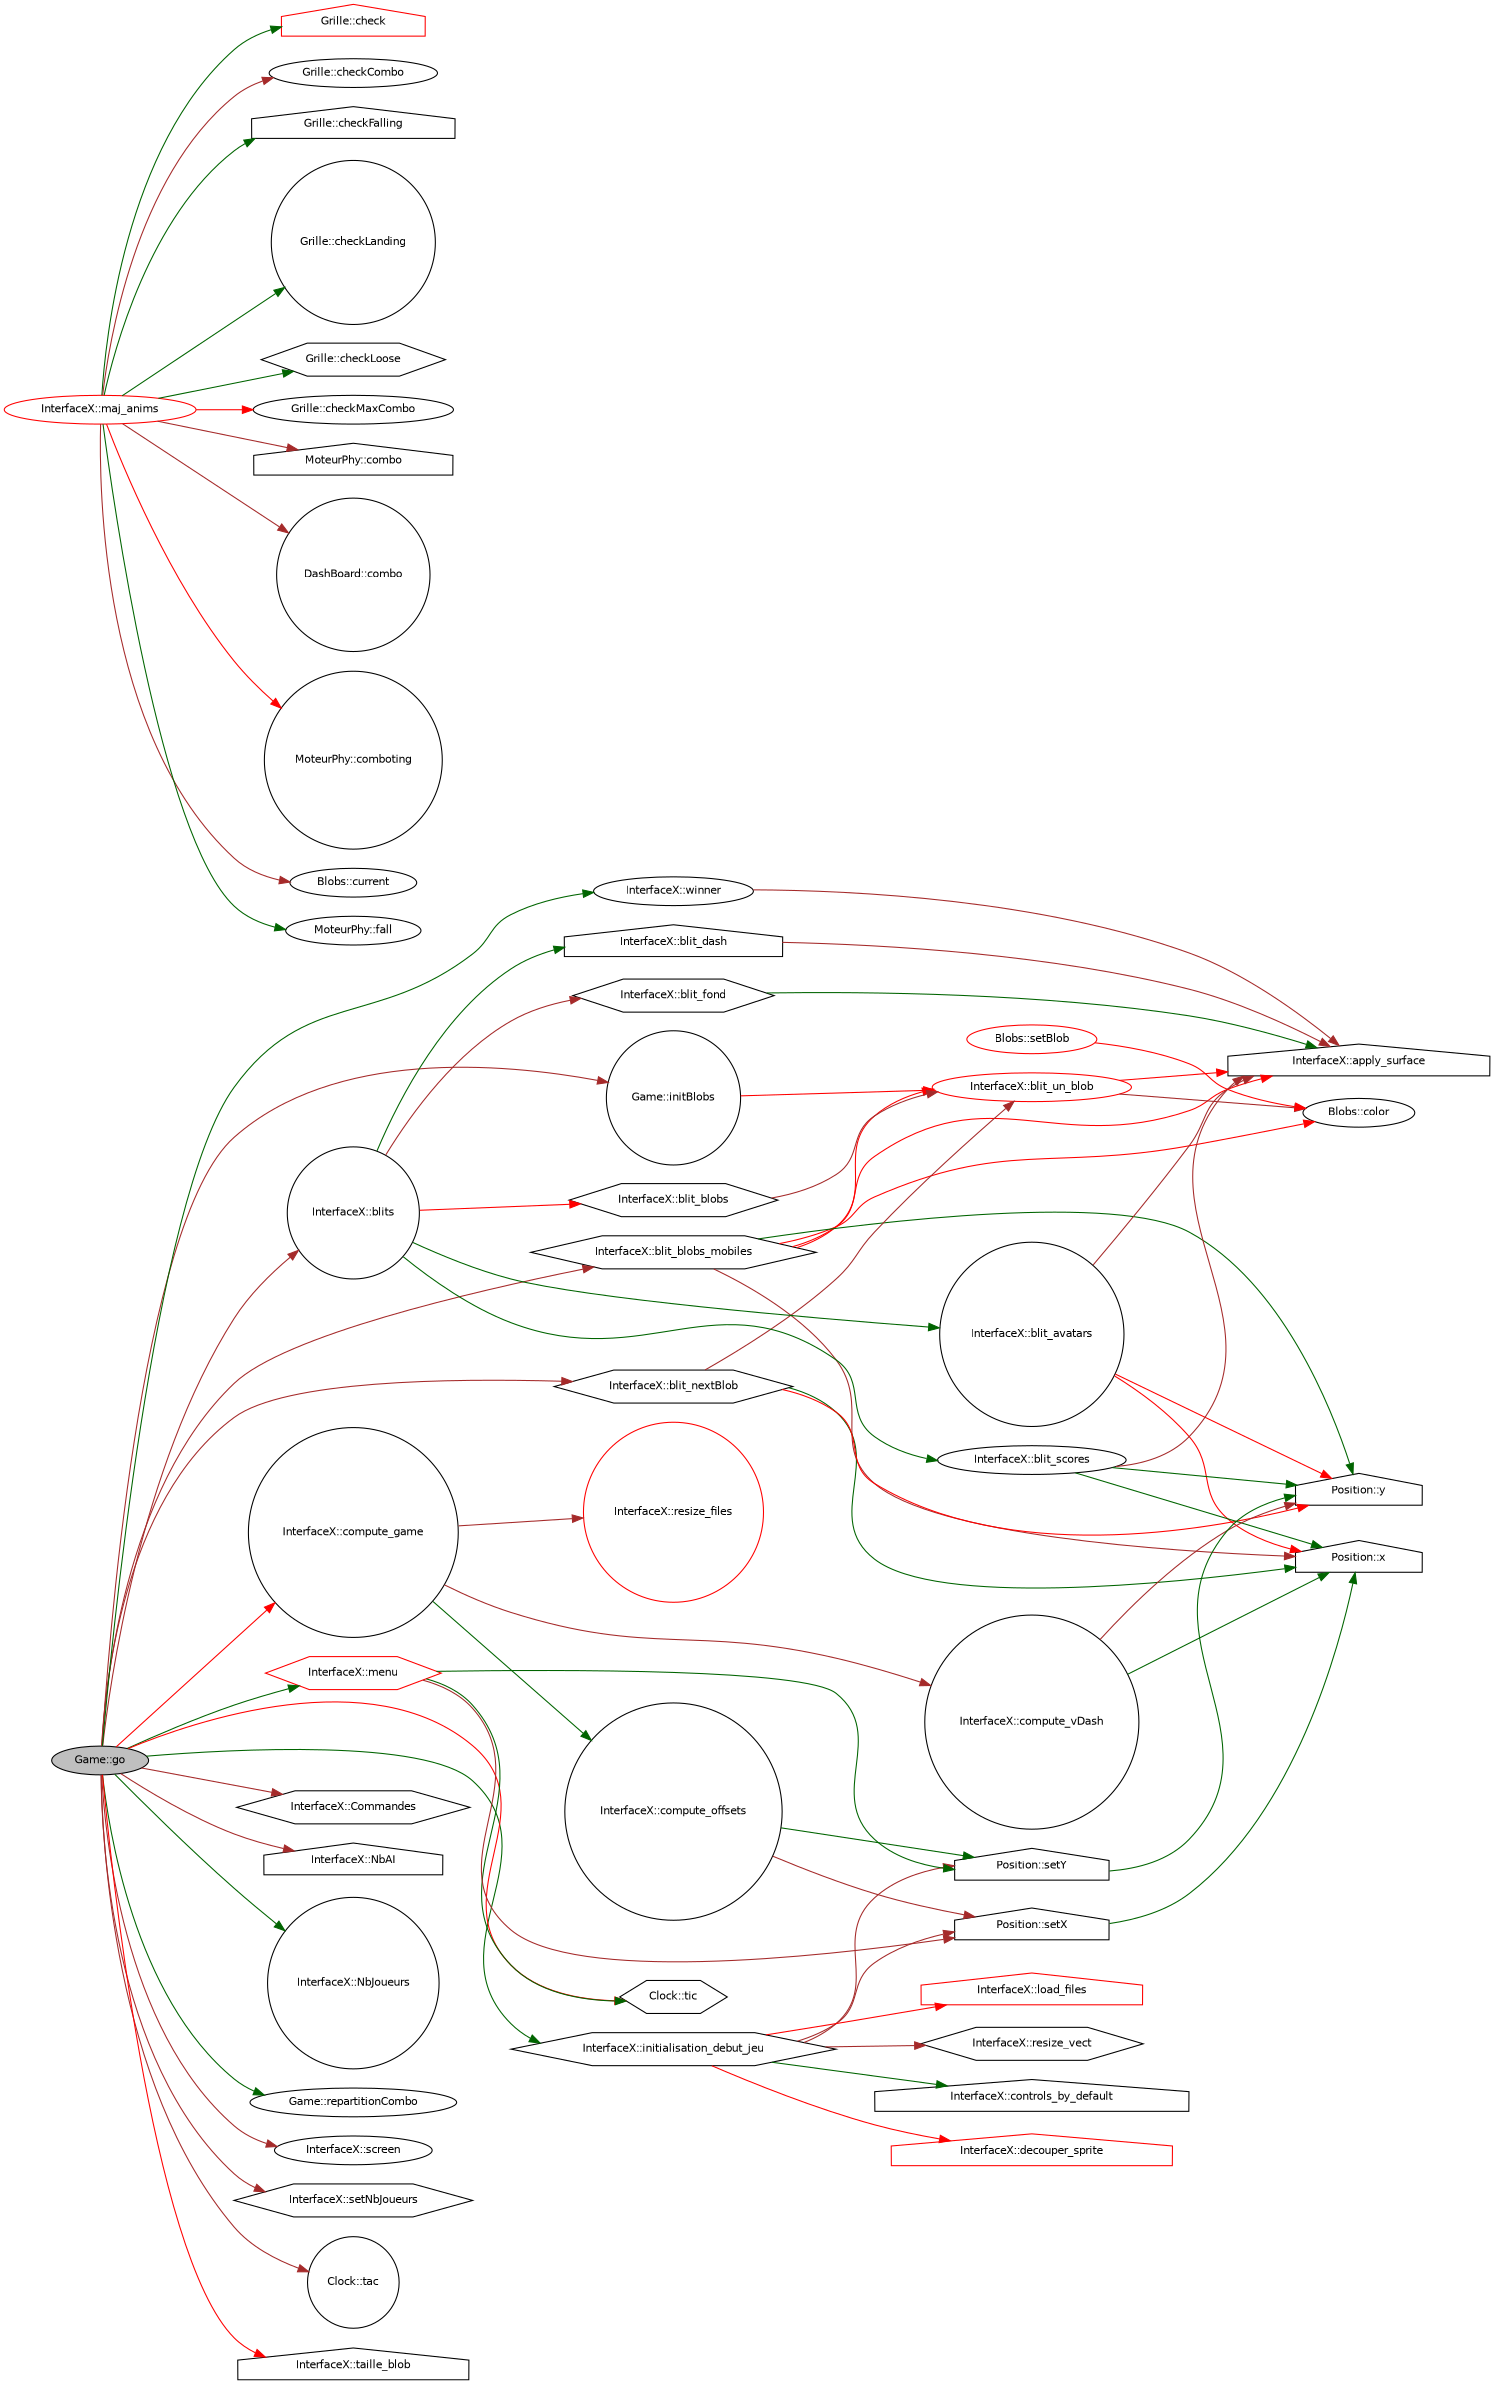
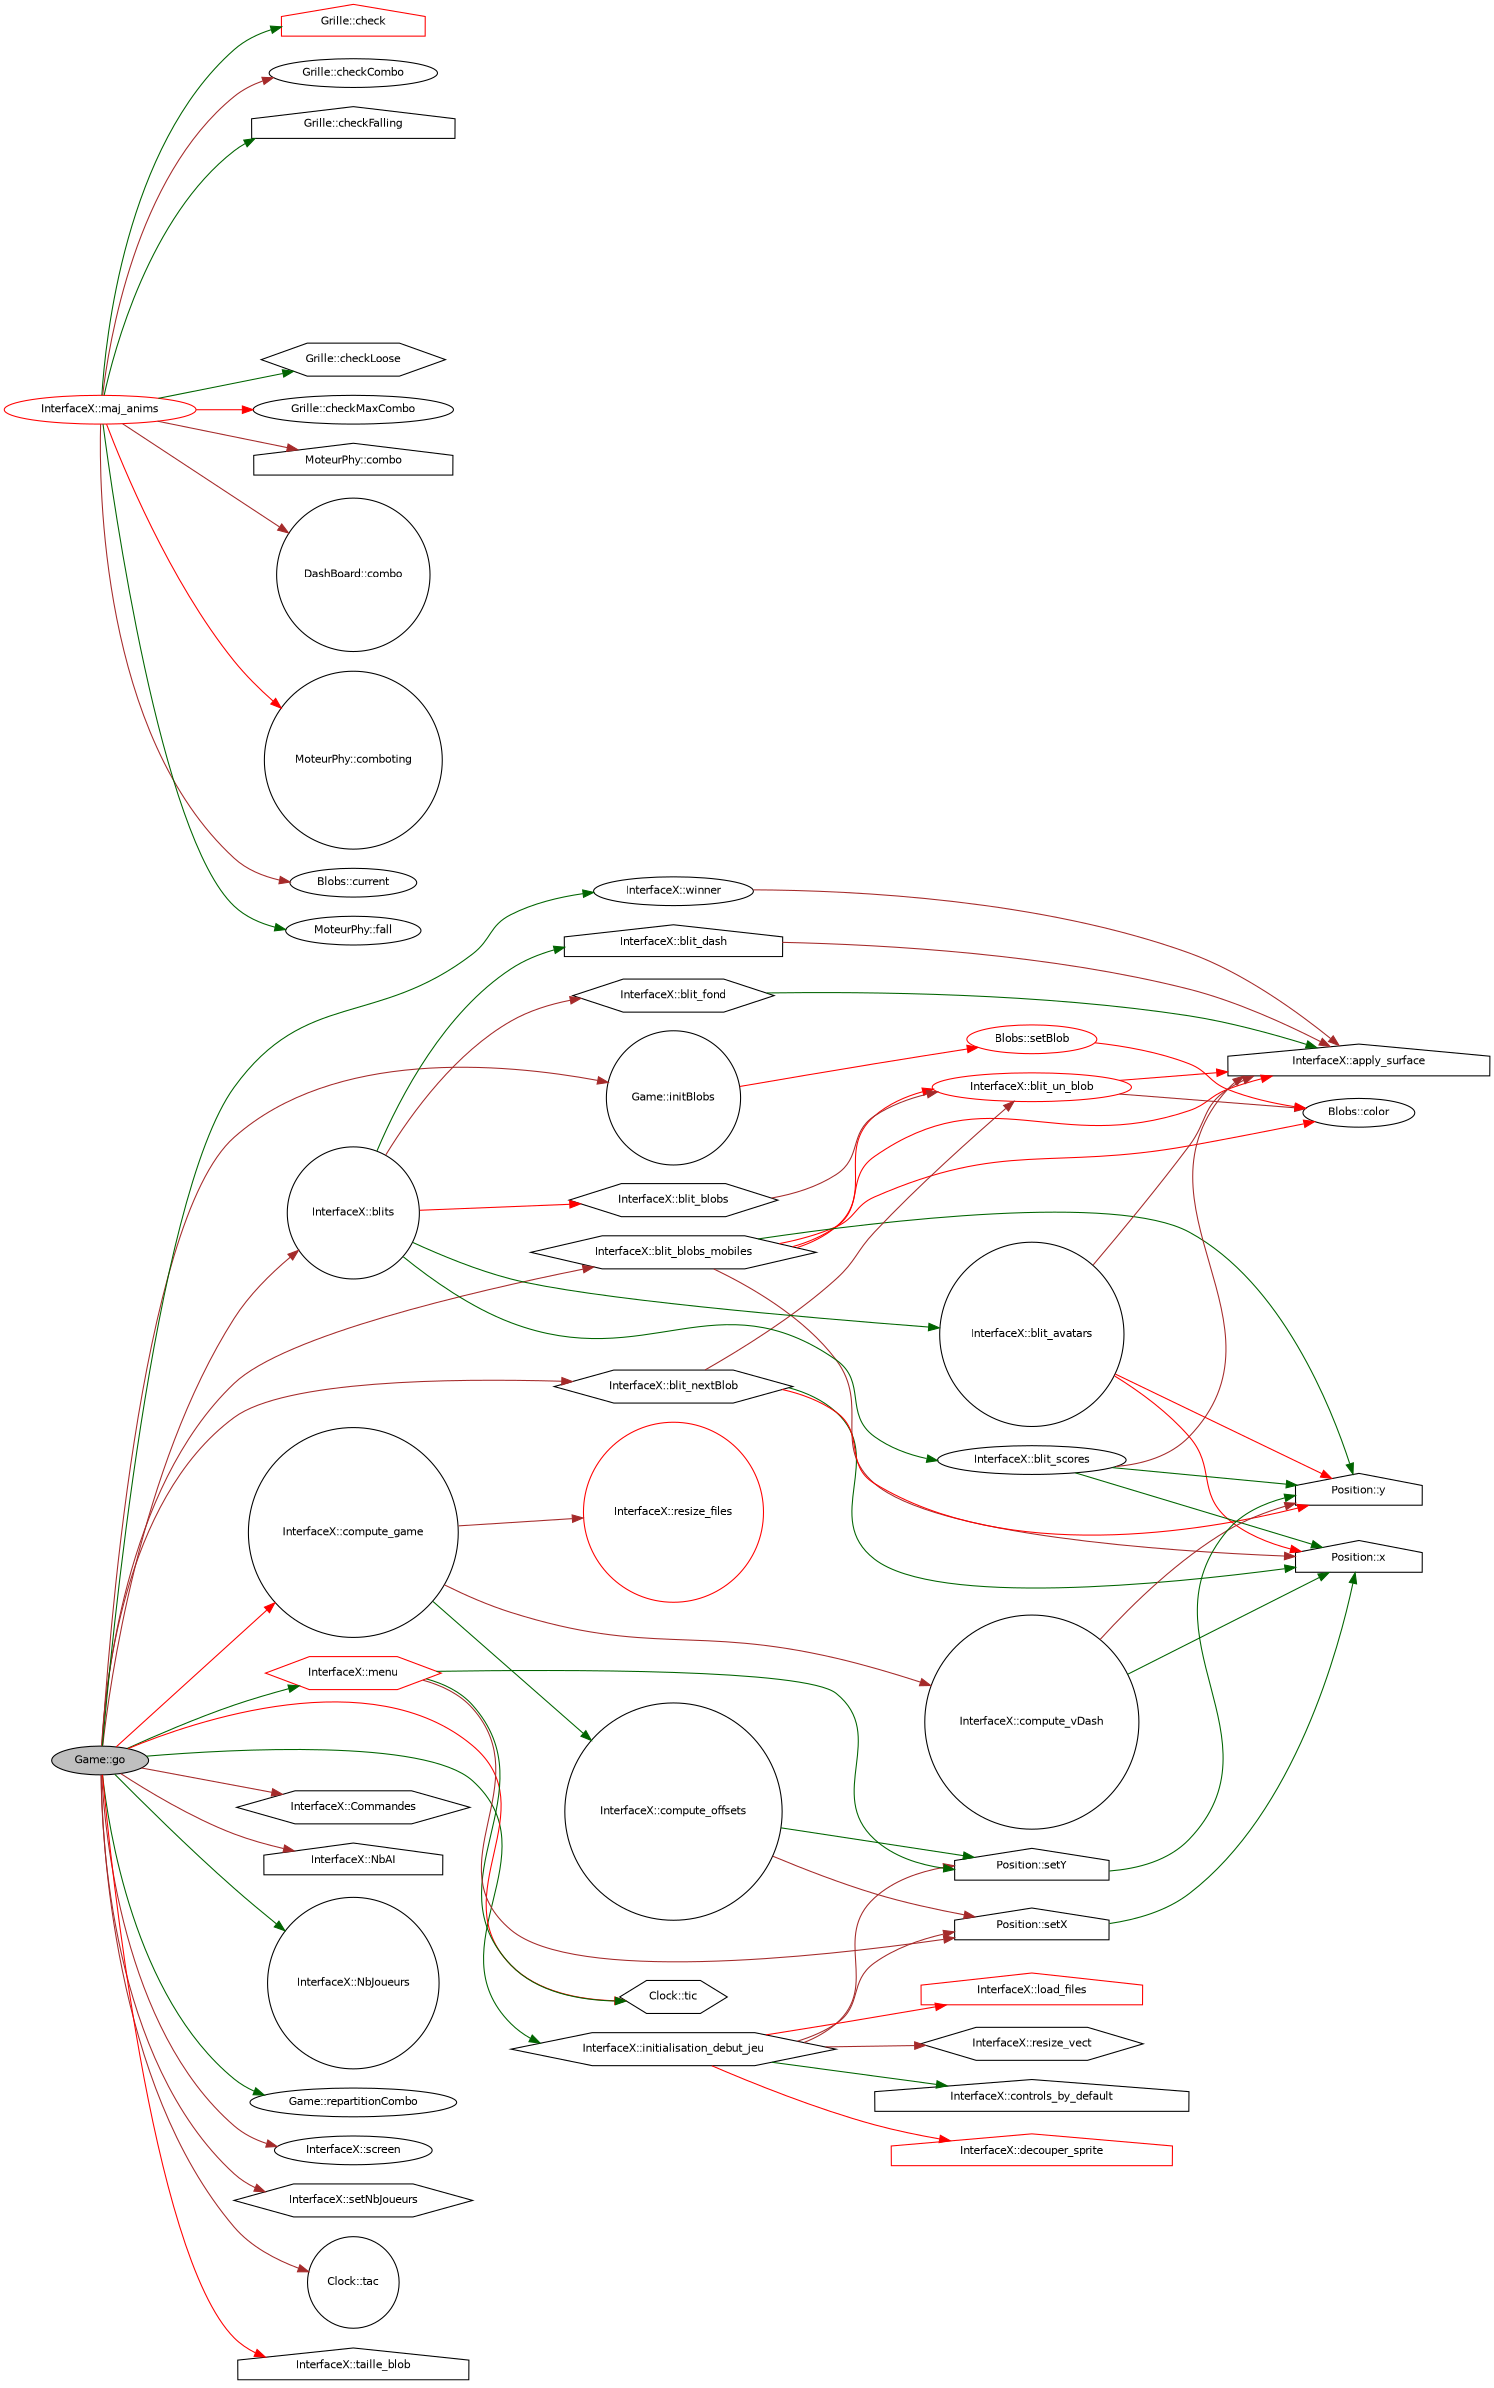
node "Grille::checkLanding": removed
edge "Game::initBlobs" -> "InterfaceX::blit_un_blob": now "Game::initBlobs" -> "Blobs::setBlob"
